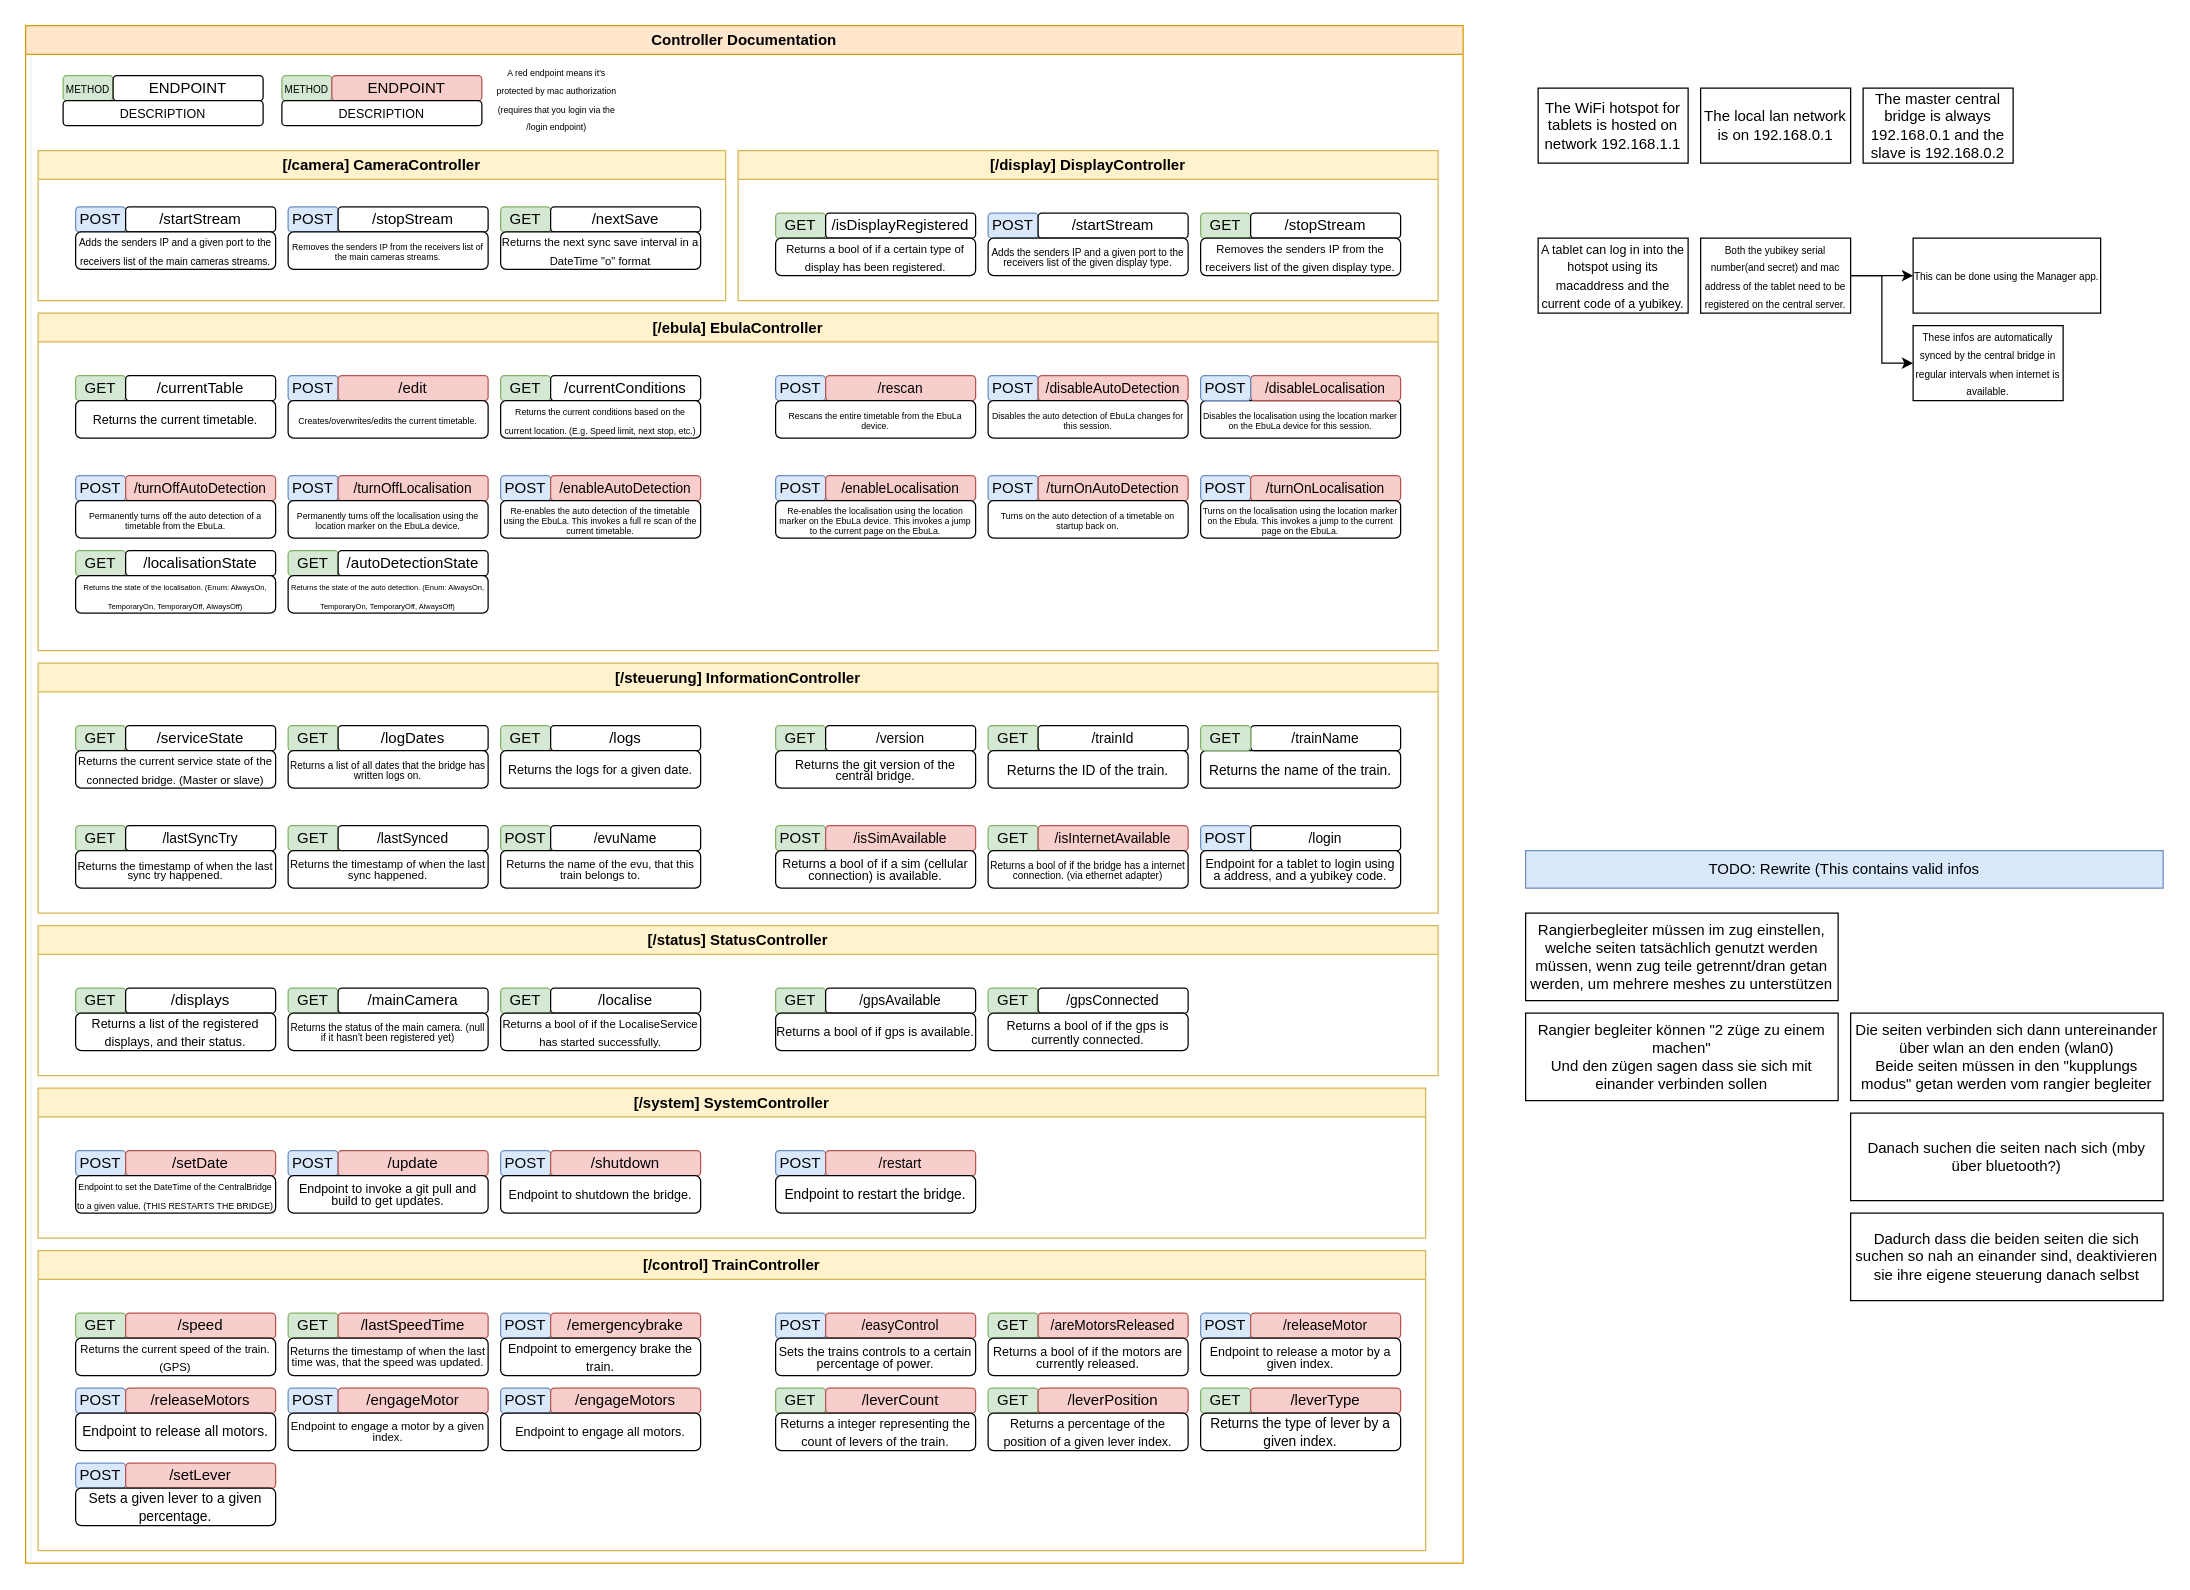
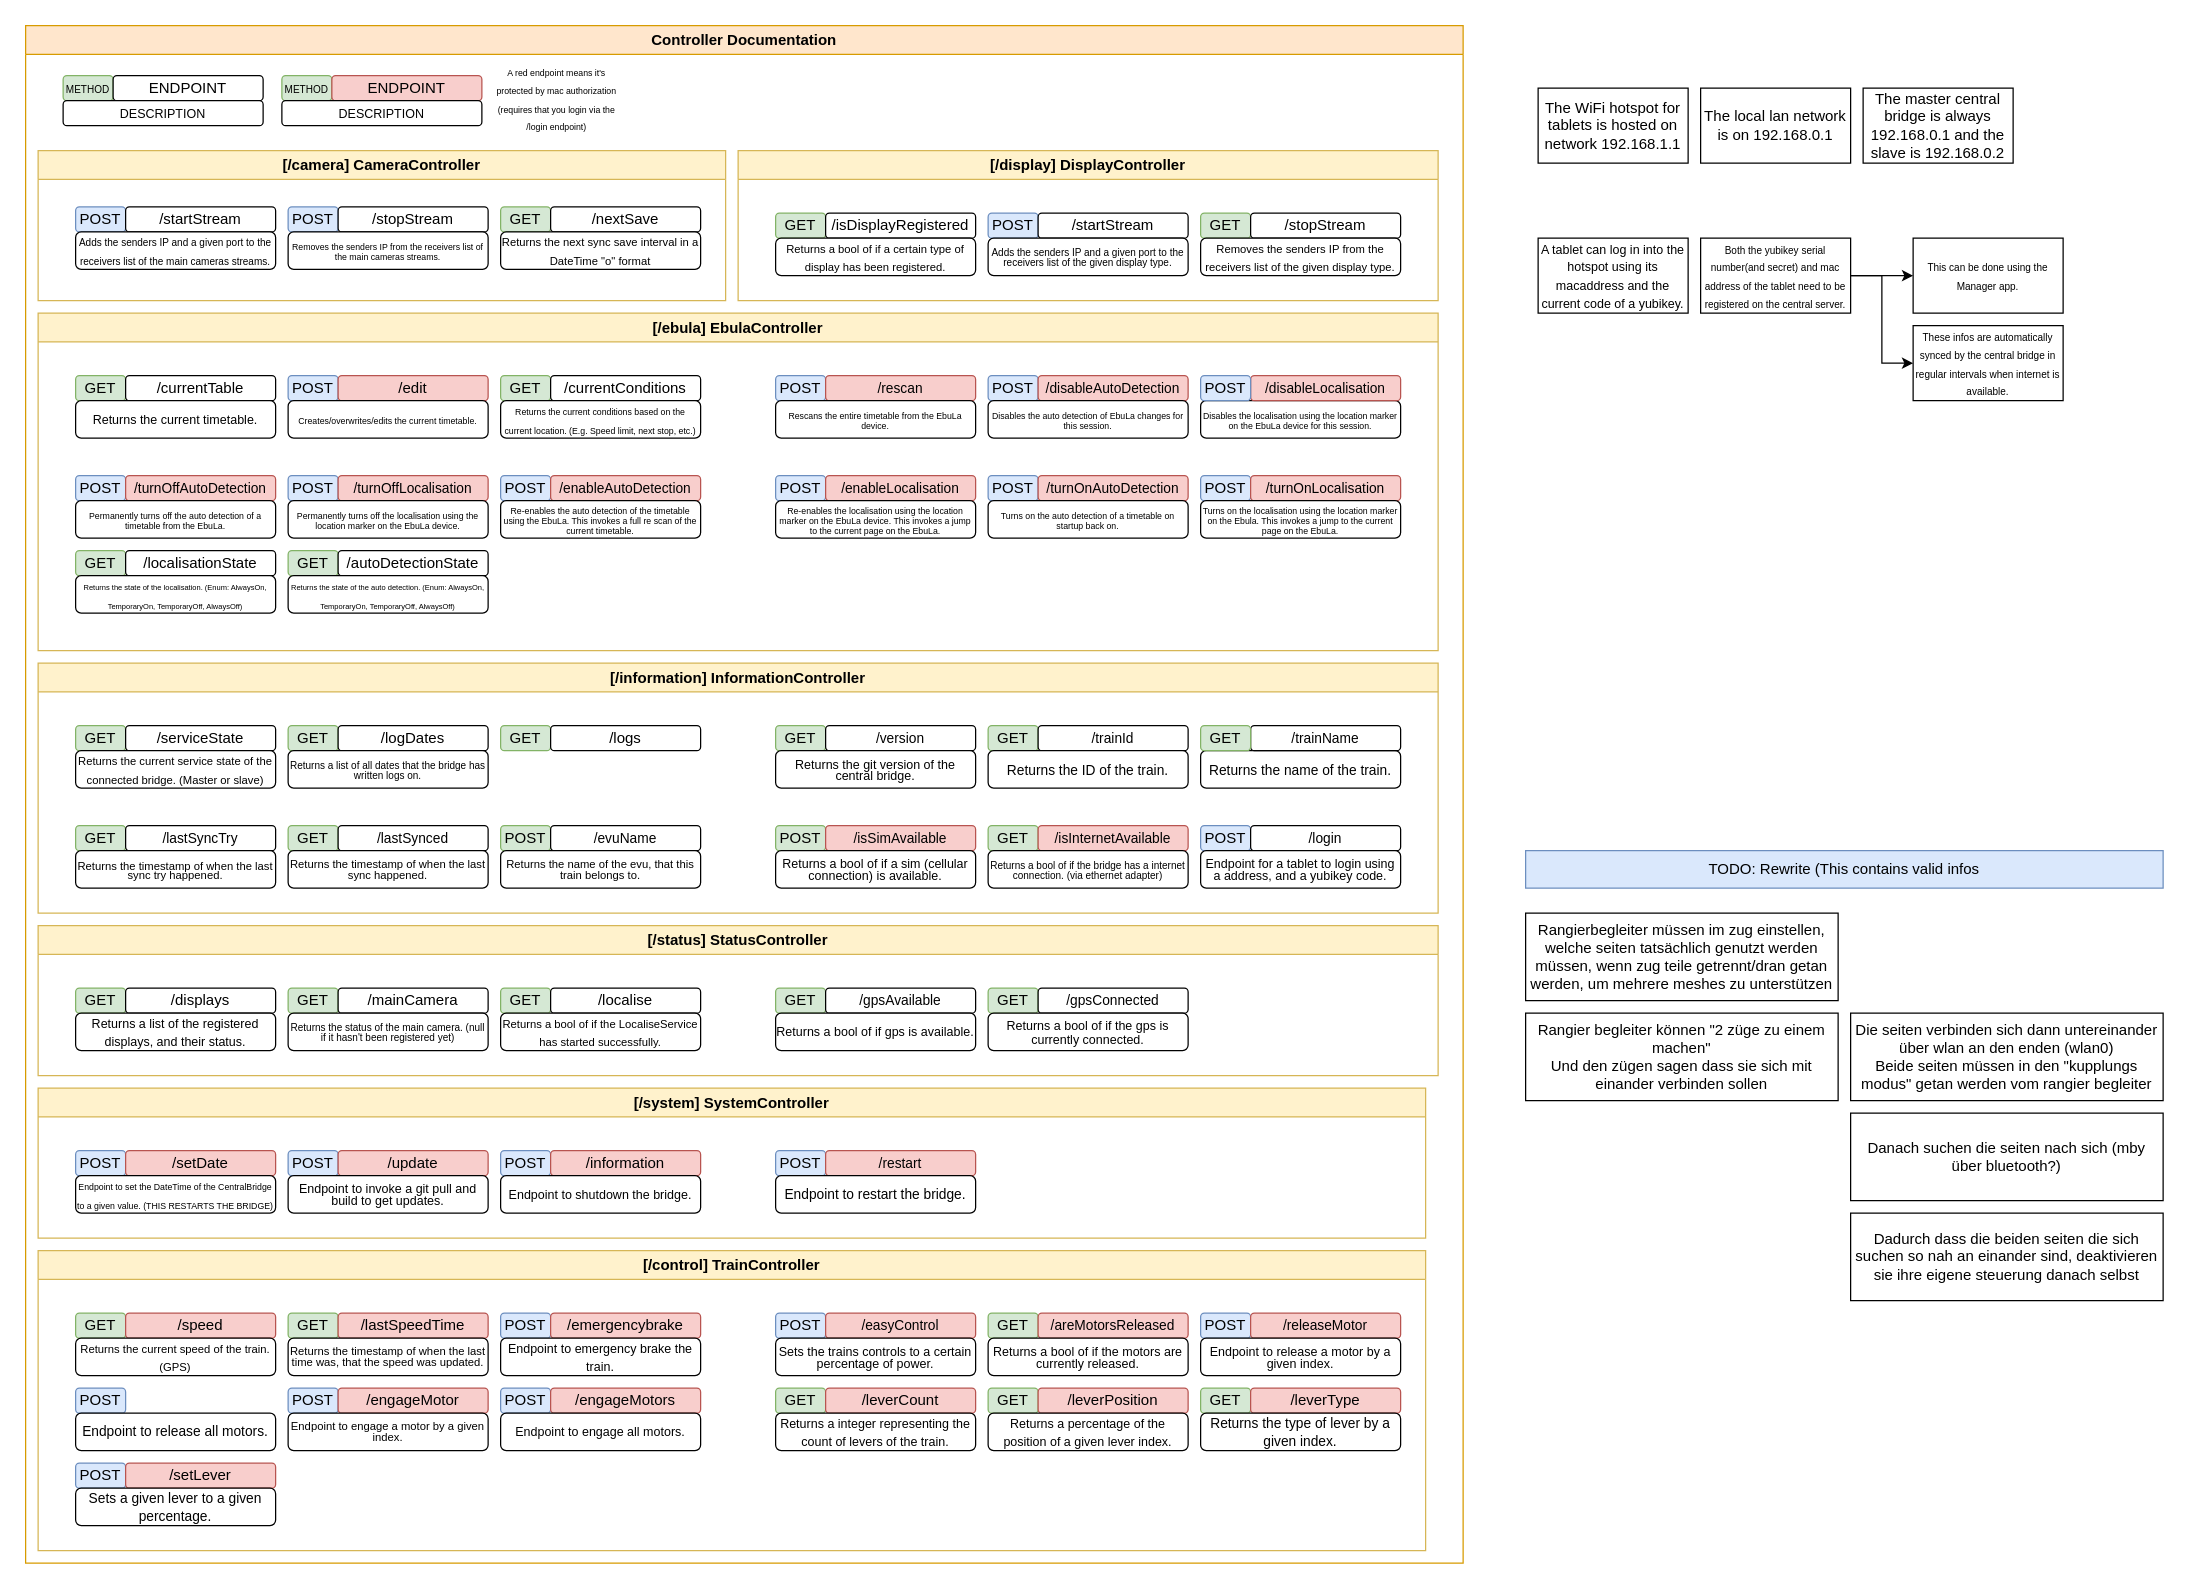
node "This can be done using the Manager app.": size 188x75 -> 150x75
node "[/steuerung] InformationController": label "[/steuerung] InformationController" -> "[/information] InformationController"
node "Returns the logs for a given date.": removed
node "/shutdown": label "/shutdown" -> "/information"
node "/releaseMotors": removed
